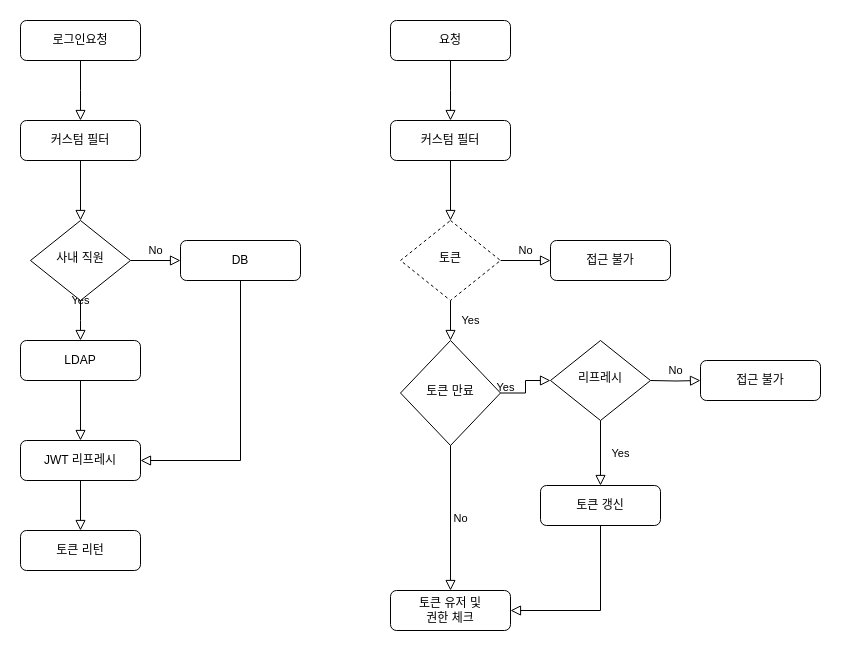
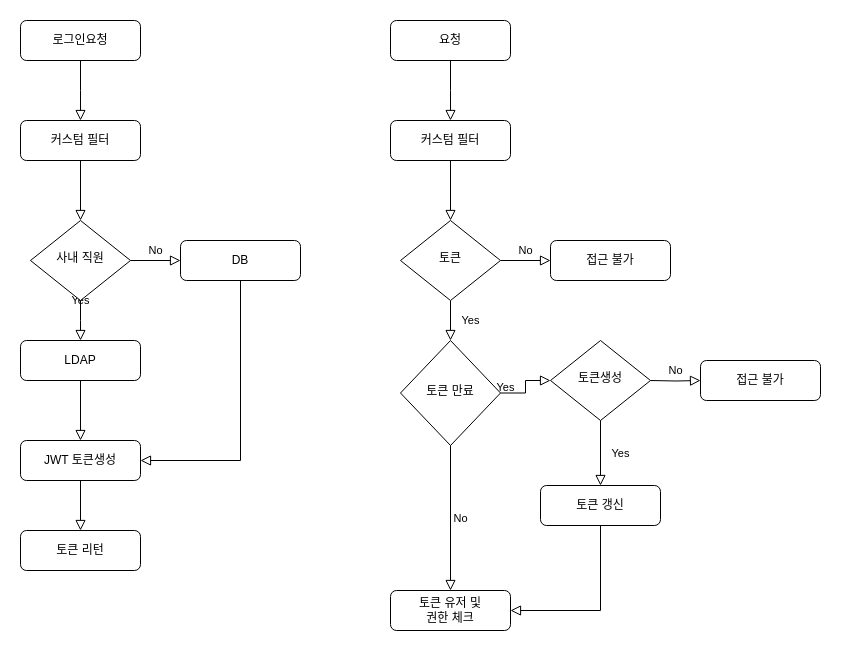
node "토큰": style dashed -> solid
node "리프레시": label "리프레시" -> "토큰생성"
node "JWT 리프레시": label "JWT 리프레시" -> "JWT 토큰생성"
